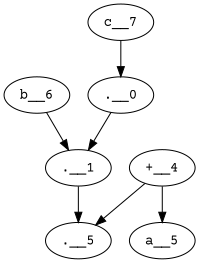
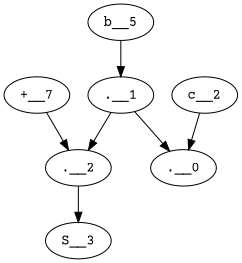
node "c__7": label "c__7" -> "c__2"
node "b__6": label "b__6" -> "b__5"
edge ".__0" -> ".__1": reversed
node "+__4": label "+__4" -> "+__7"
node "S__3": added
node ".__5": label ".__5" -> ".__2"
node "a__5": removed
